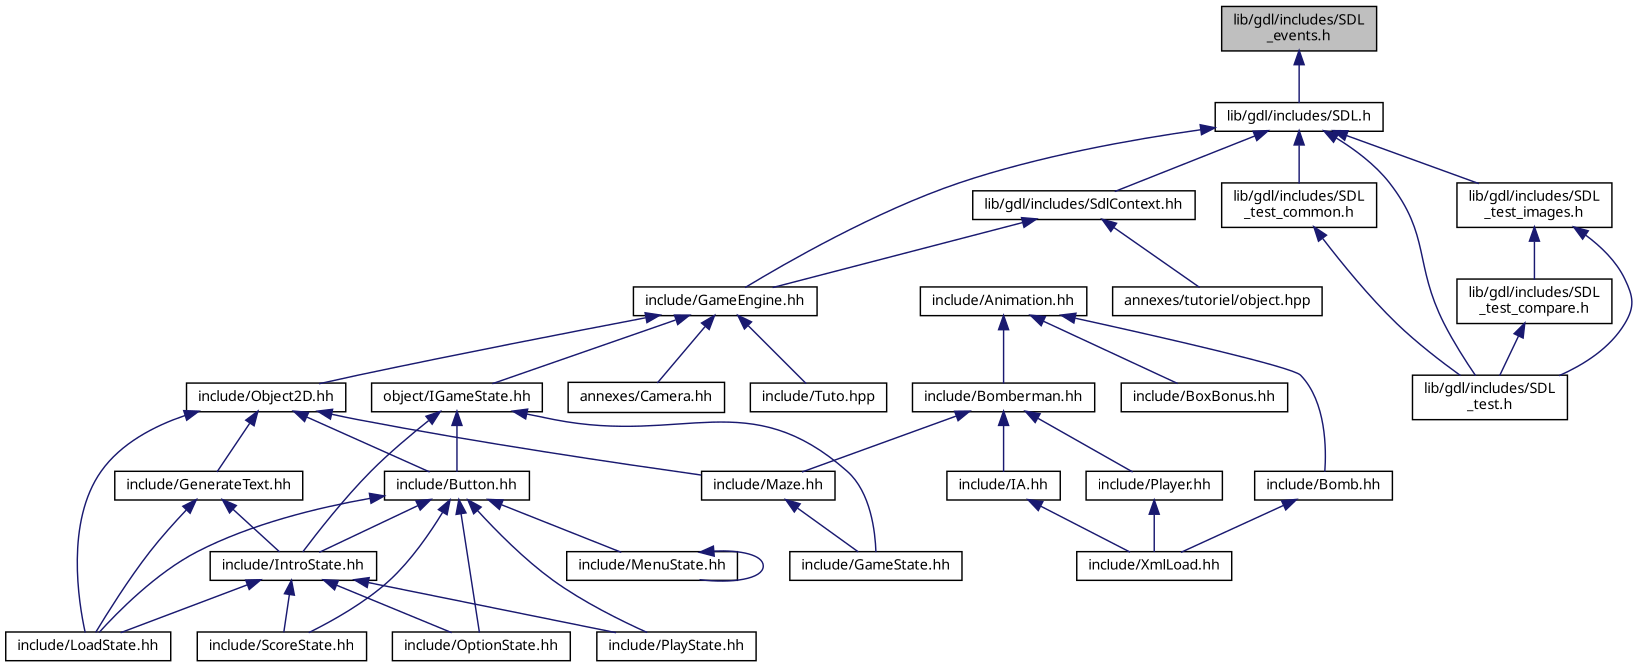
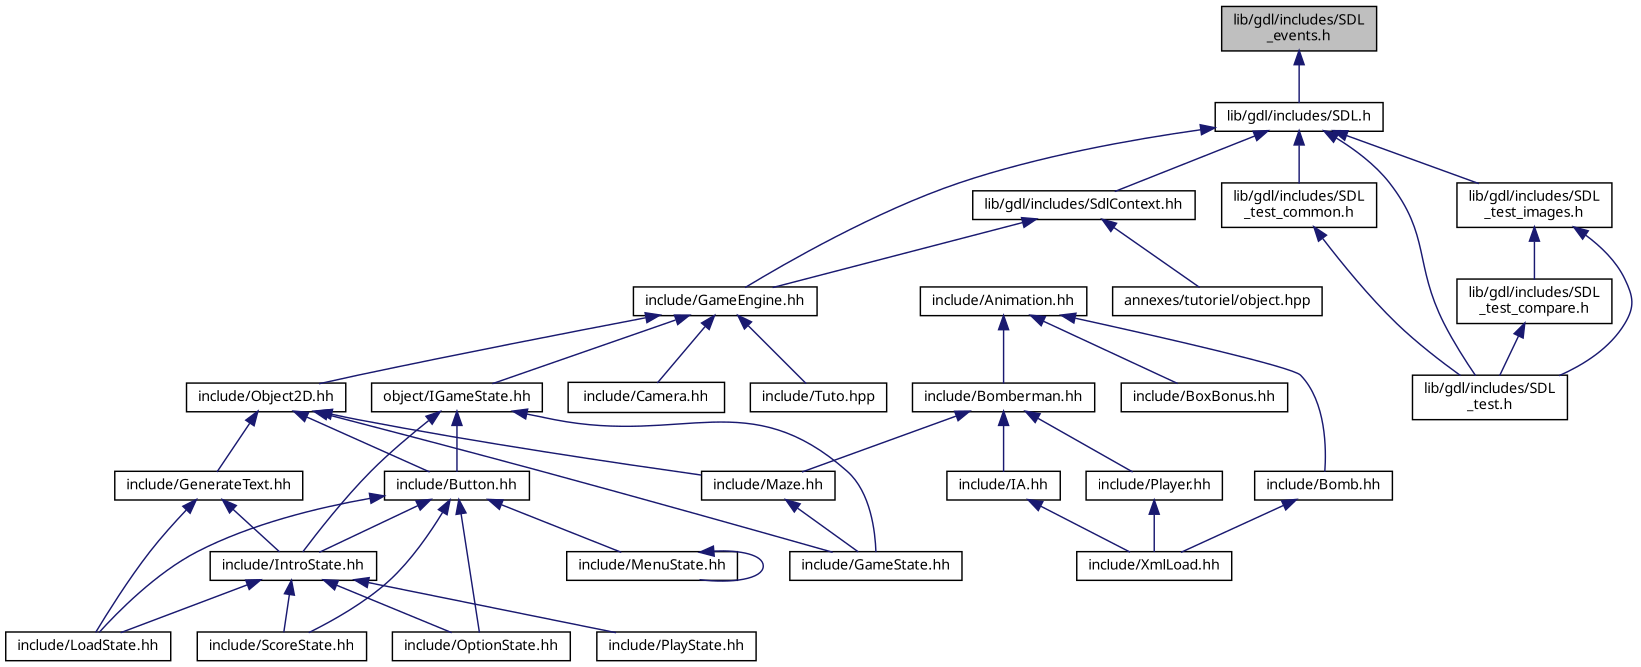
node "annexes/Camera.hh": label "annexes/Camera.hh" -> "include/Camera.hh"
edge "include/LoadState.hh" -> "include/Object2D.hh": now "include/GameState.hh" -> "include/Object2D.hh"
edge "include/PlayState.hh" -> "include/Button.hh": removed
